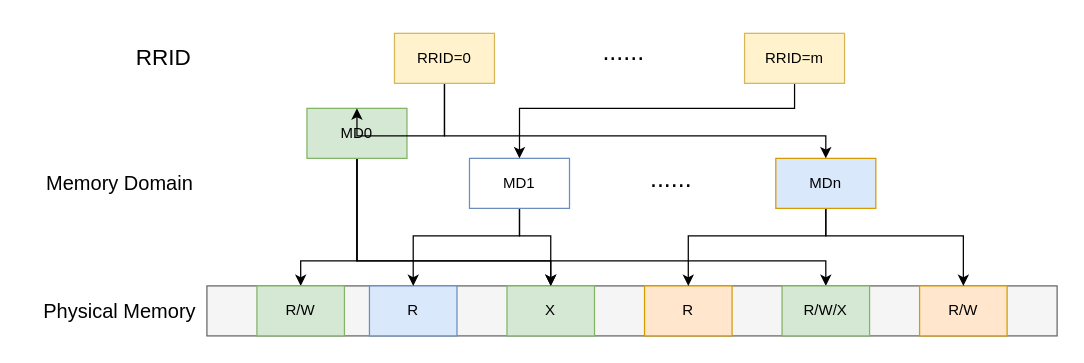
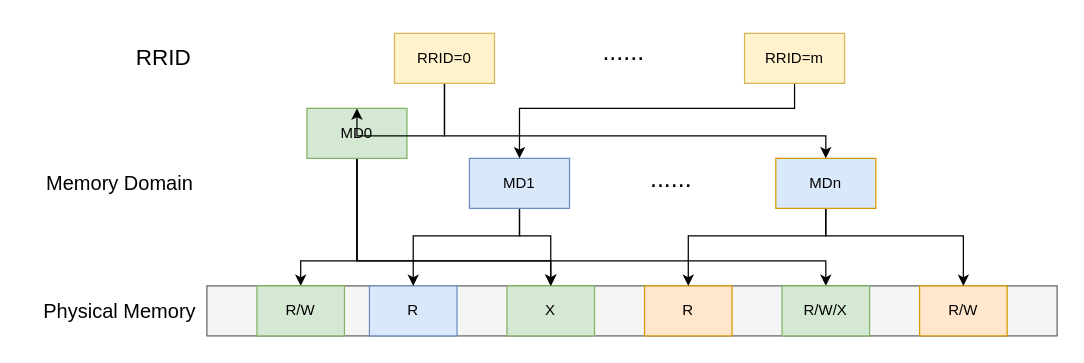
node "MD1": fillcolor #ffffff -> #dae8fc
